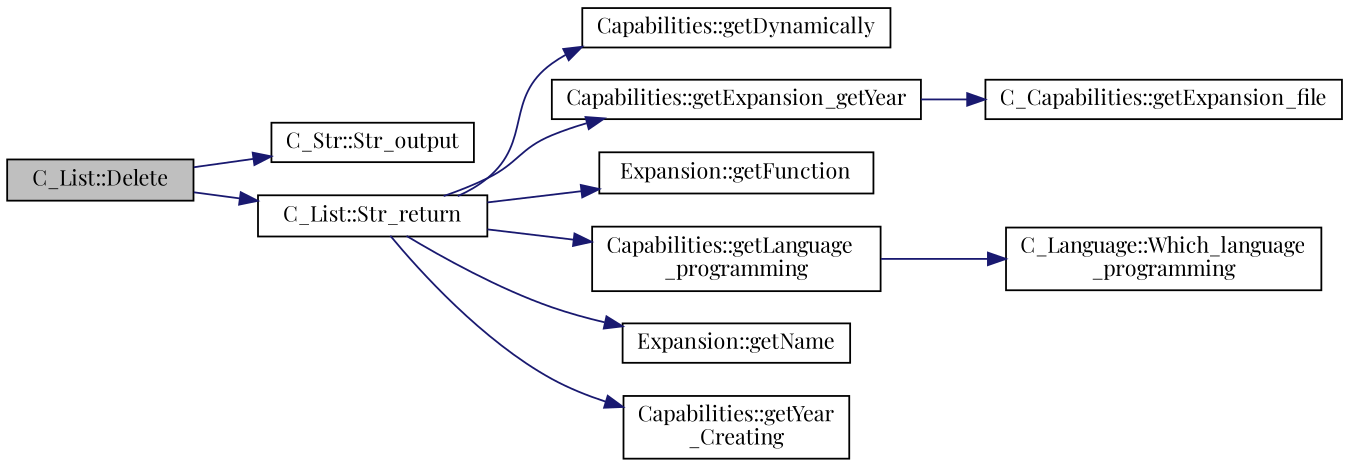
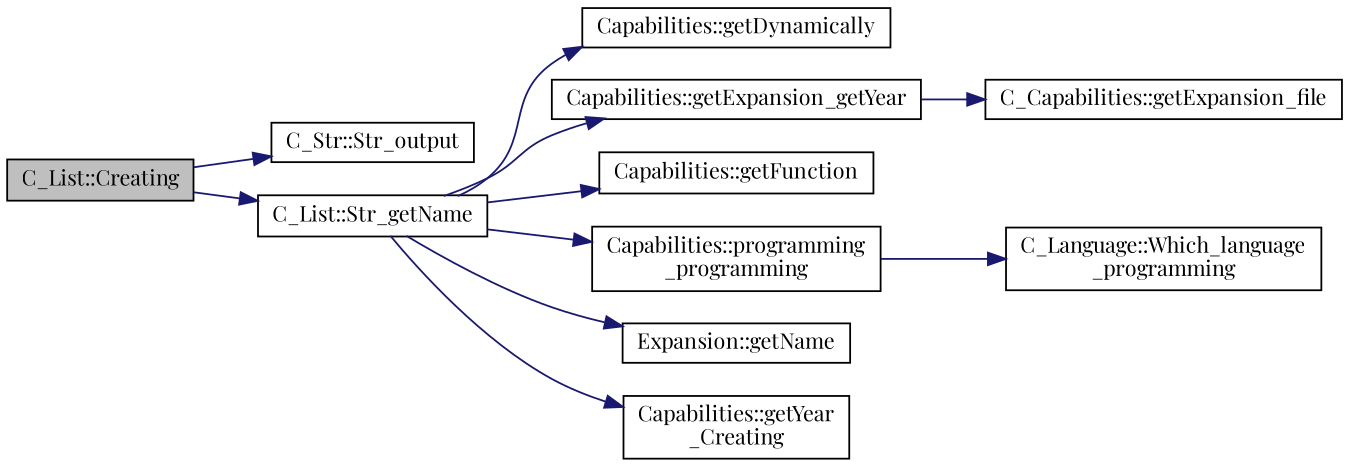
node "Expansion::getFunction": label "Expansion::getFunction" -> "Capabilities::getFunction"
node "C_List::Delete": label "C_List::Delete" -> "C_List::Creating"
node "C_List::Str_return": label "C_List::Str_return" -> "C_List::Str_getName"
node "Capabilities::getLanguage _programming": label "Capabilities::getLanguage _programming" -> "Capabilities::programming _programming"
